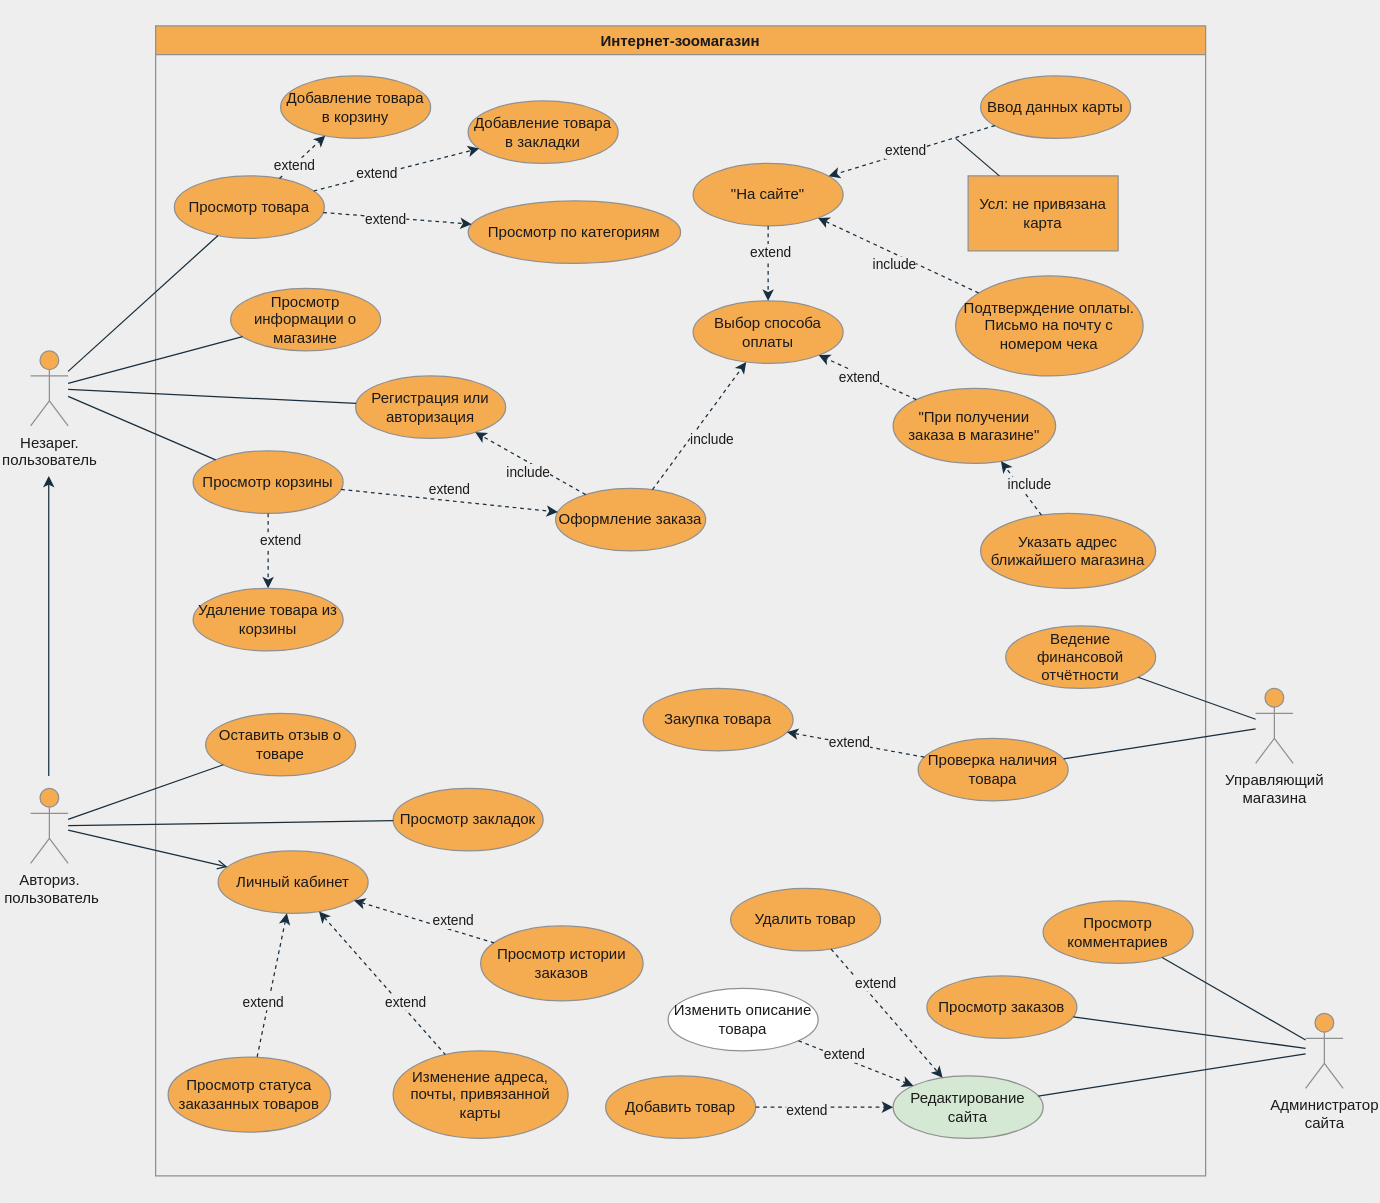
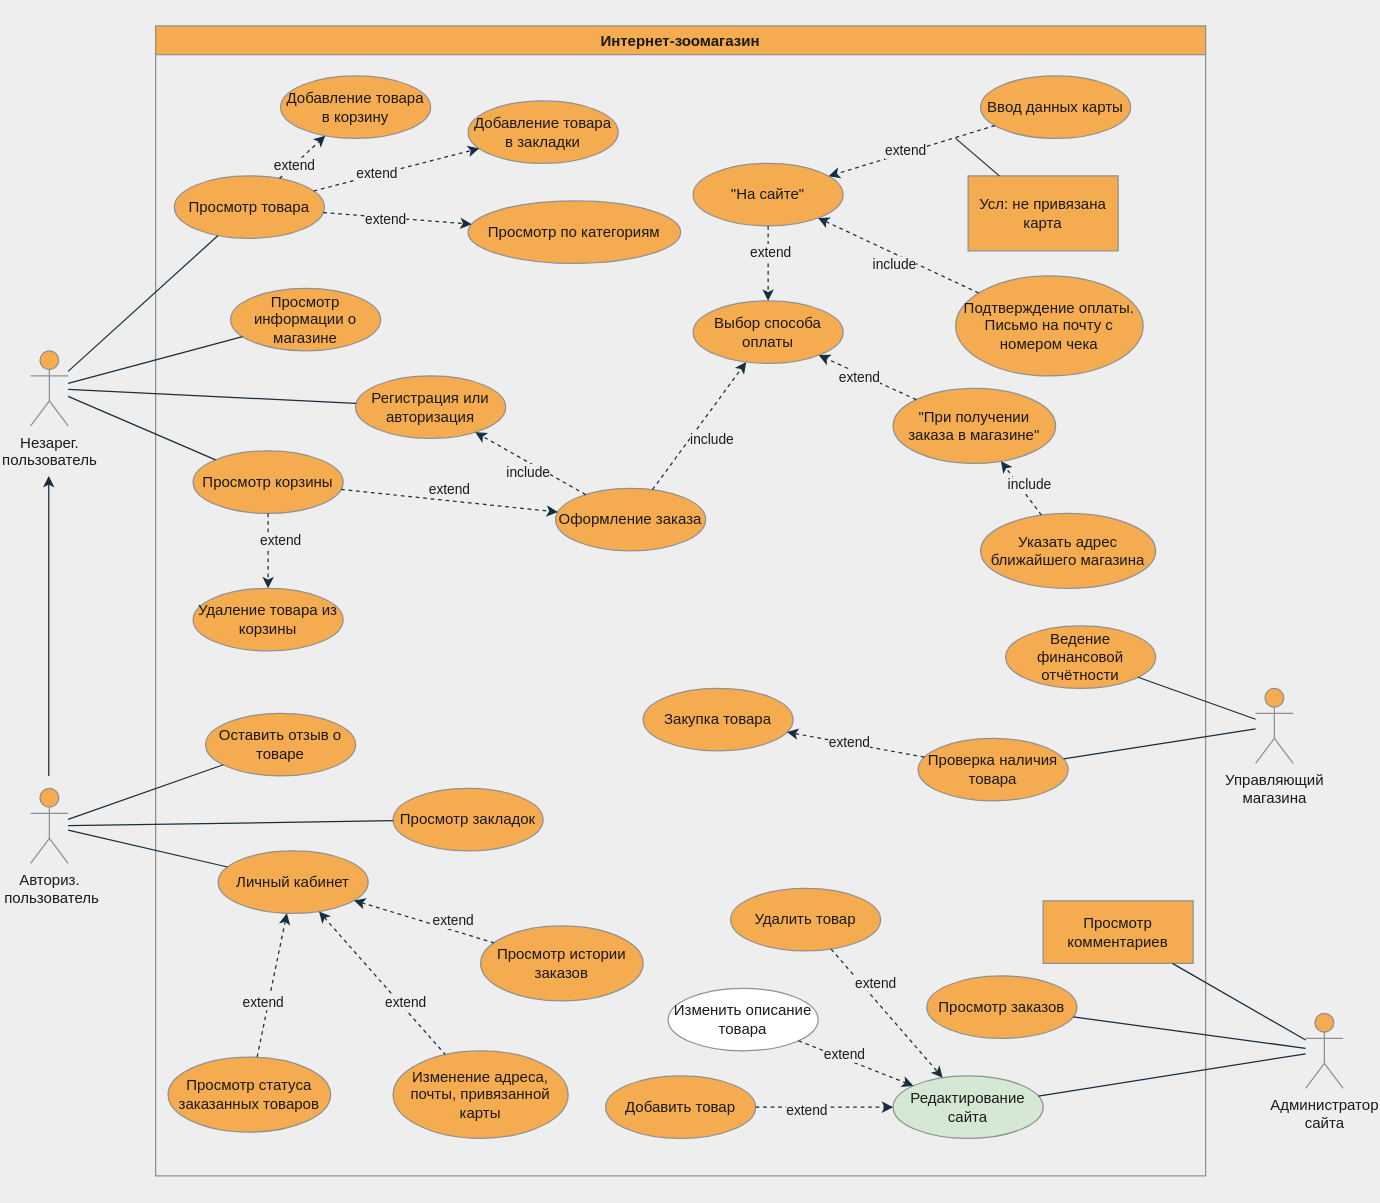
edge "Авториз. пользователь" -> "Личный кабинет": arrowhead open -> none
node "Просмотр комментариев": shape ellipse -> rectangle
